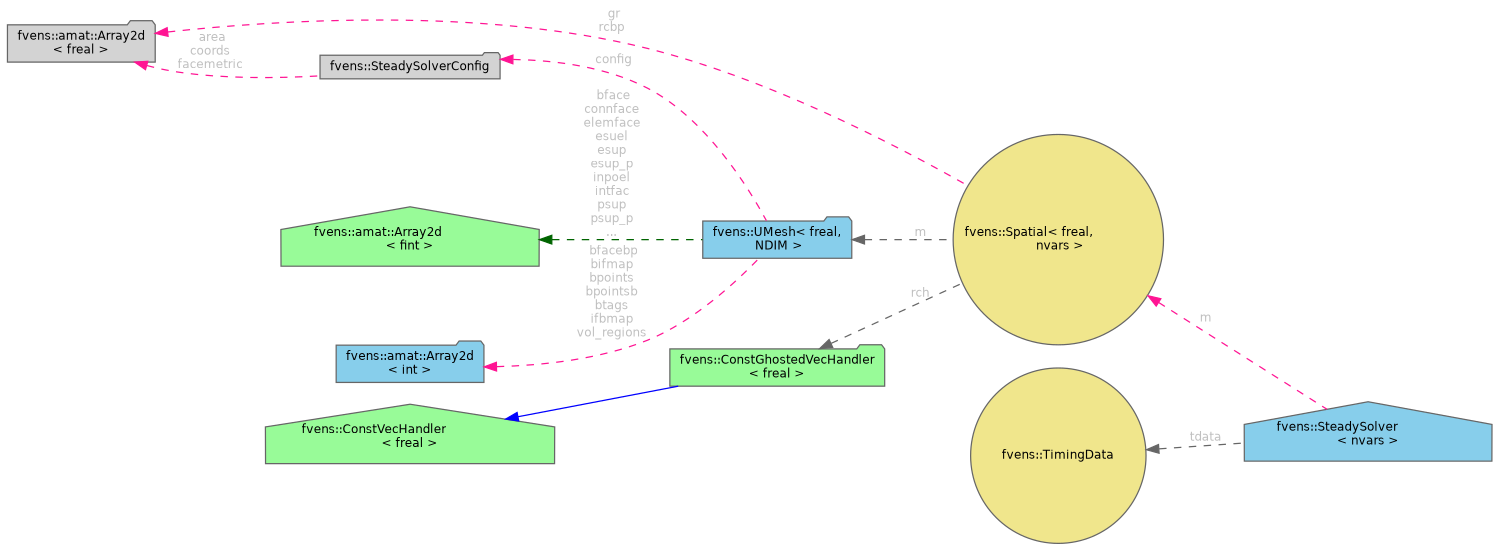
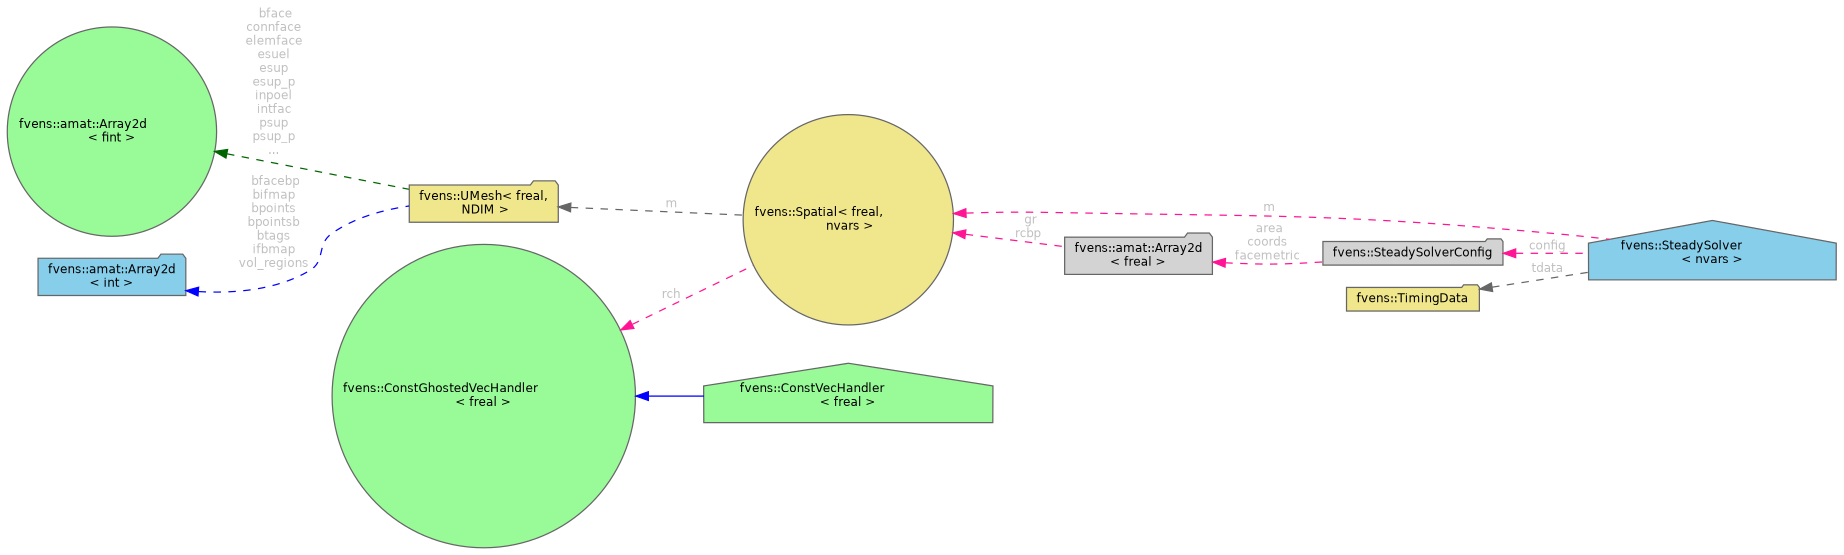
edge "fvens::Spatial< freal, nvars >" -> "fvens::amat::Array2d < freal >": reversed
edge "fvens::UMesh< freal, NDIM >" -> "fvens::SteadySolverConfig": now "fvens::SteadySolver < nvars >" -> "fvens::SteadySolverConfig"
node "fvens::amat::Array2d < fint >": shape house -> circle
node "fvens::UMesh< freal, NDIM >": fillcolor skyblue -> khaki
edge "fvens::Spatial< freal, nvars >" -> "fvens::ConstGhostedVecHandler < freal >": color gray40 -> deeppink
edge "fvens::UMesh< freal, NDIM >" -> "fvens::amat::Array2d < int >": color deeppink -> blue
node "fvens::ConstGhostedVecHandler < freal >": shape folder -> circle
edge "fvens::ConstGhostedVecHandler < freal >" -> "fvens::ConstVecHandler < freal >": reversed
node "fvens::TimingData": shape circle -> folder
